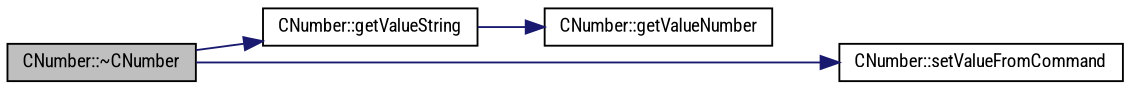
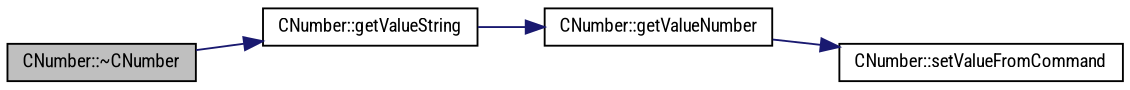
edge "CNumber::~CNumber" -> "CNumber::setValueFromCommand": now "CNumber::getValueNumber" -> "CNumber::setValueFromCommand"
